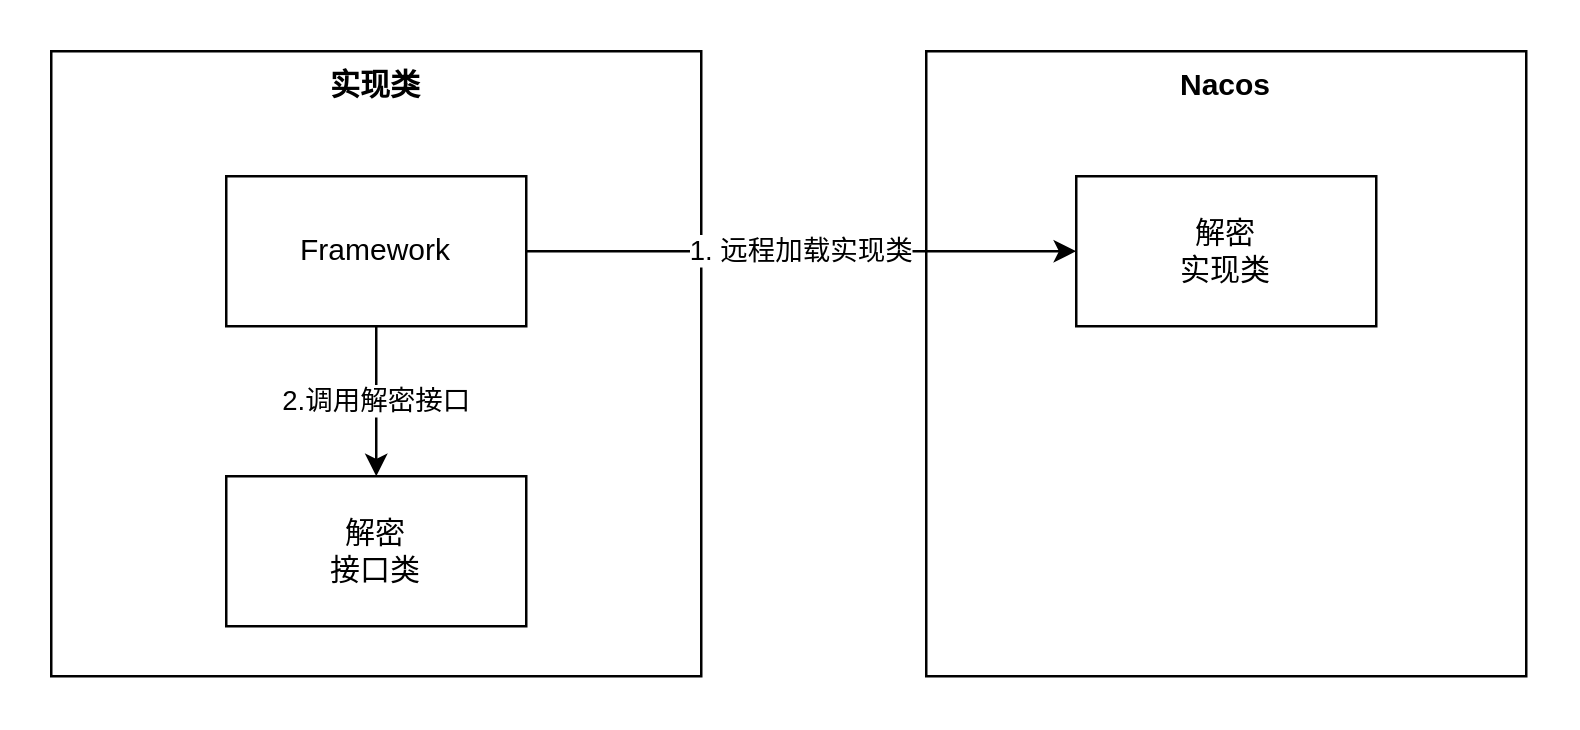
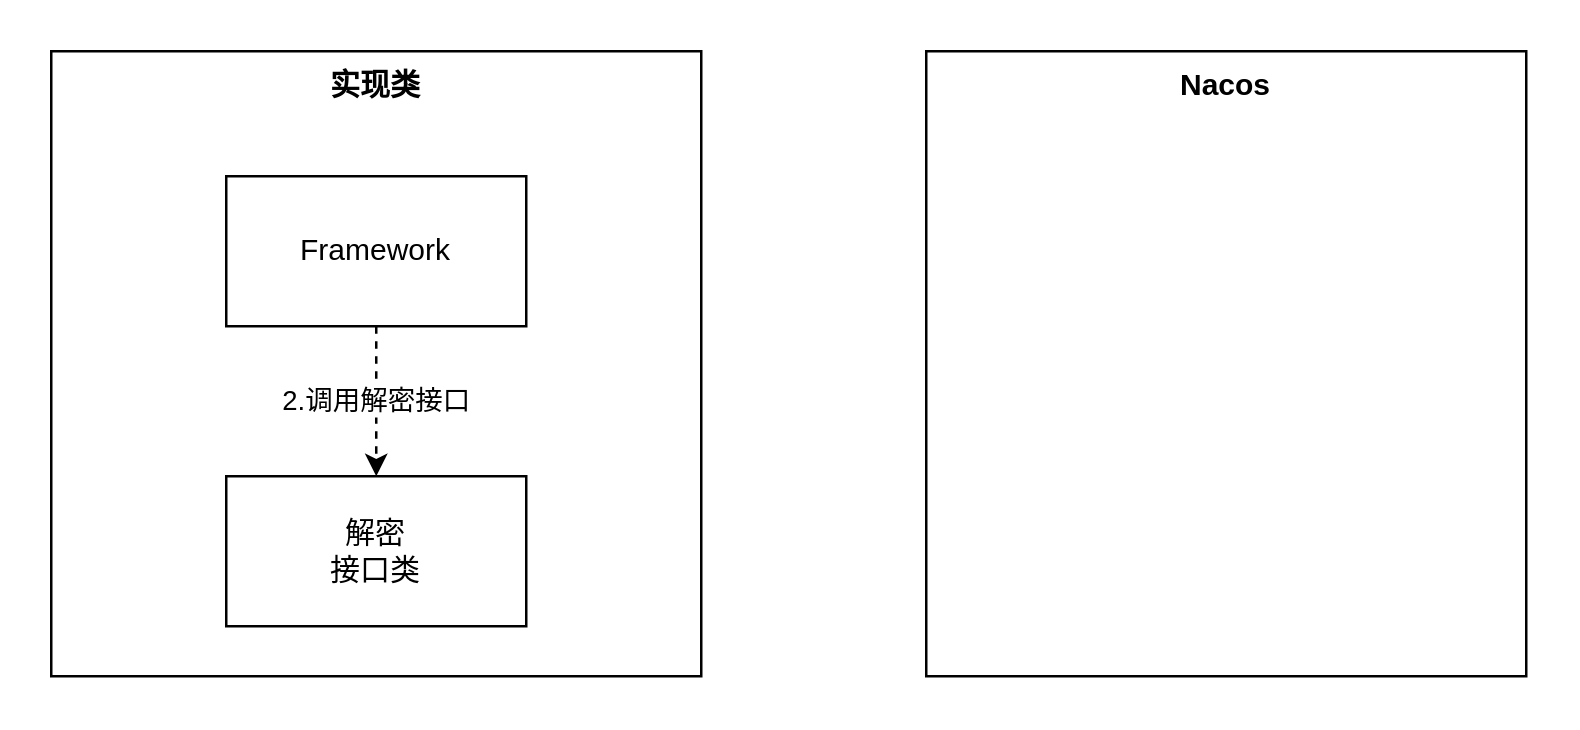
edge "Framework" -> "解密 实现类": removed, label "1. 远程加载实现类"
node "解密 实现类": removed
edge "Framework" -> "解密 接口类": style solid -> dashed
